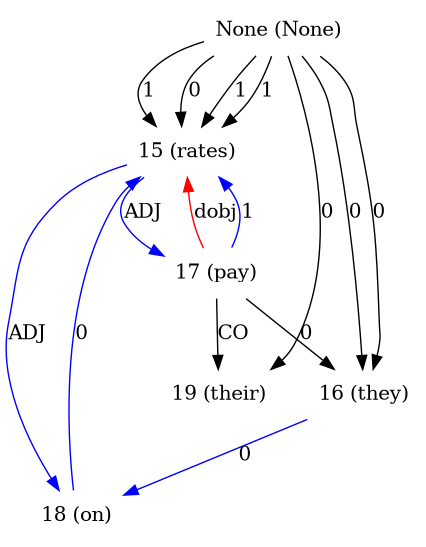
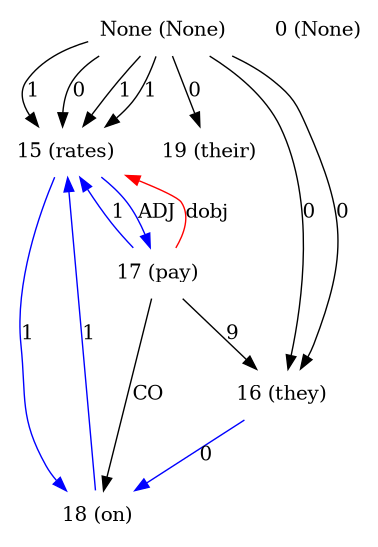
node "0 (None)": added
edge "17 (pay)" -> "19 (their)": now "17 (pay)" -> "18 (on)"
edge "15 (rates)" -> "18 (on)": label "ADJ" -> "1"
edge "18 (on)" -> "15 (rates)": label "0" -> "1"
edge "17 (pay)" -> "16 (they)": label "0" -> "9"
